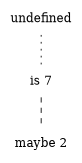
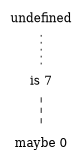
node "maybe 2": label "maybe 2" -> "maybe 0"
